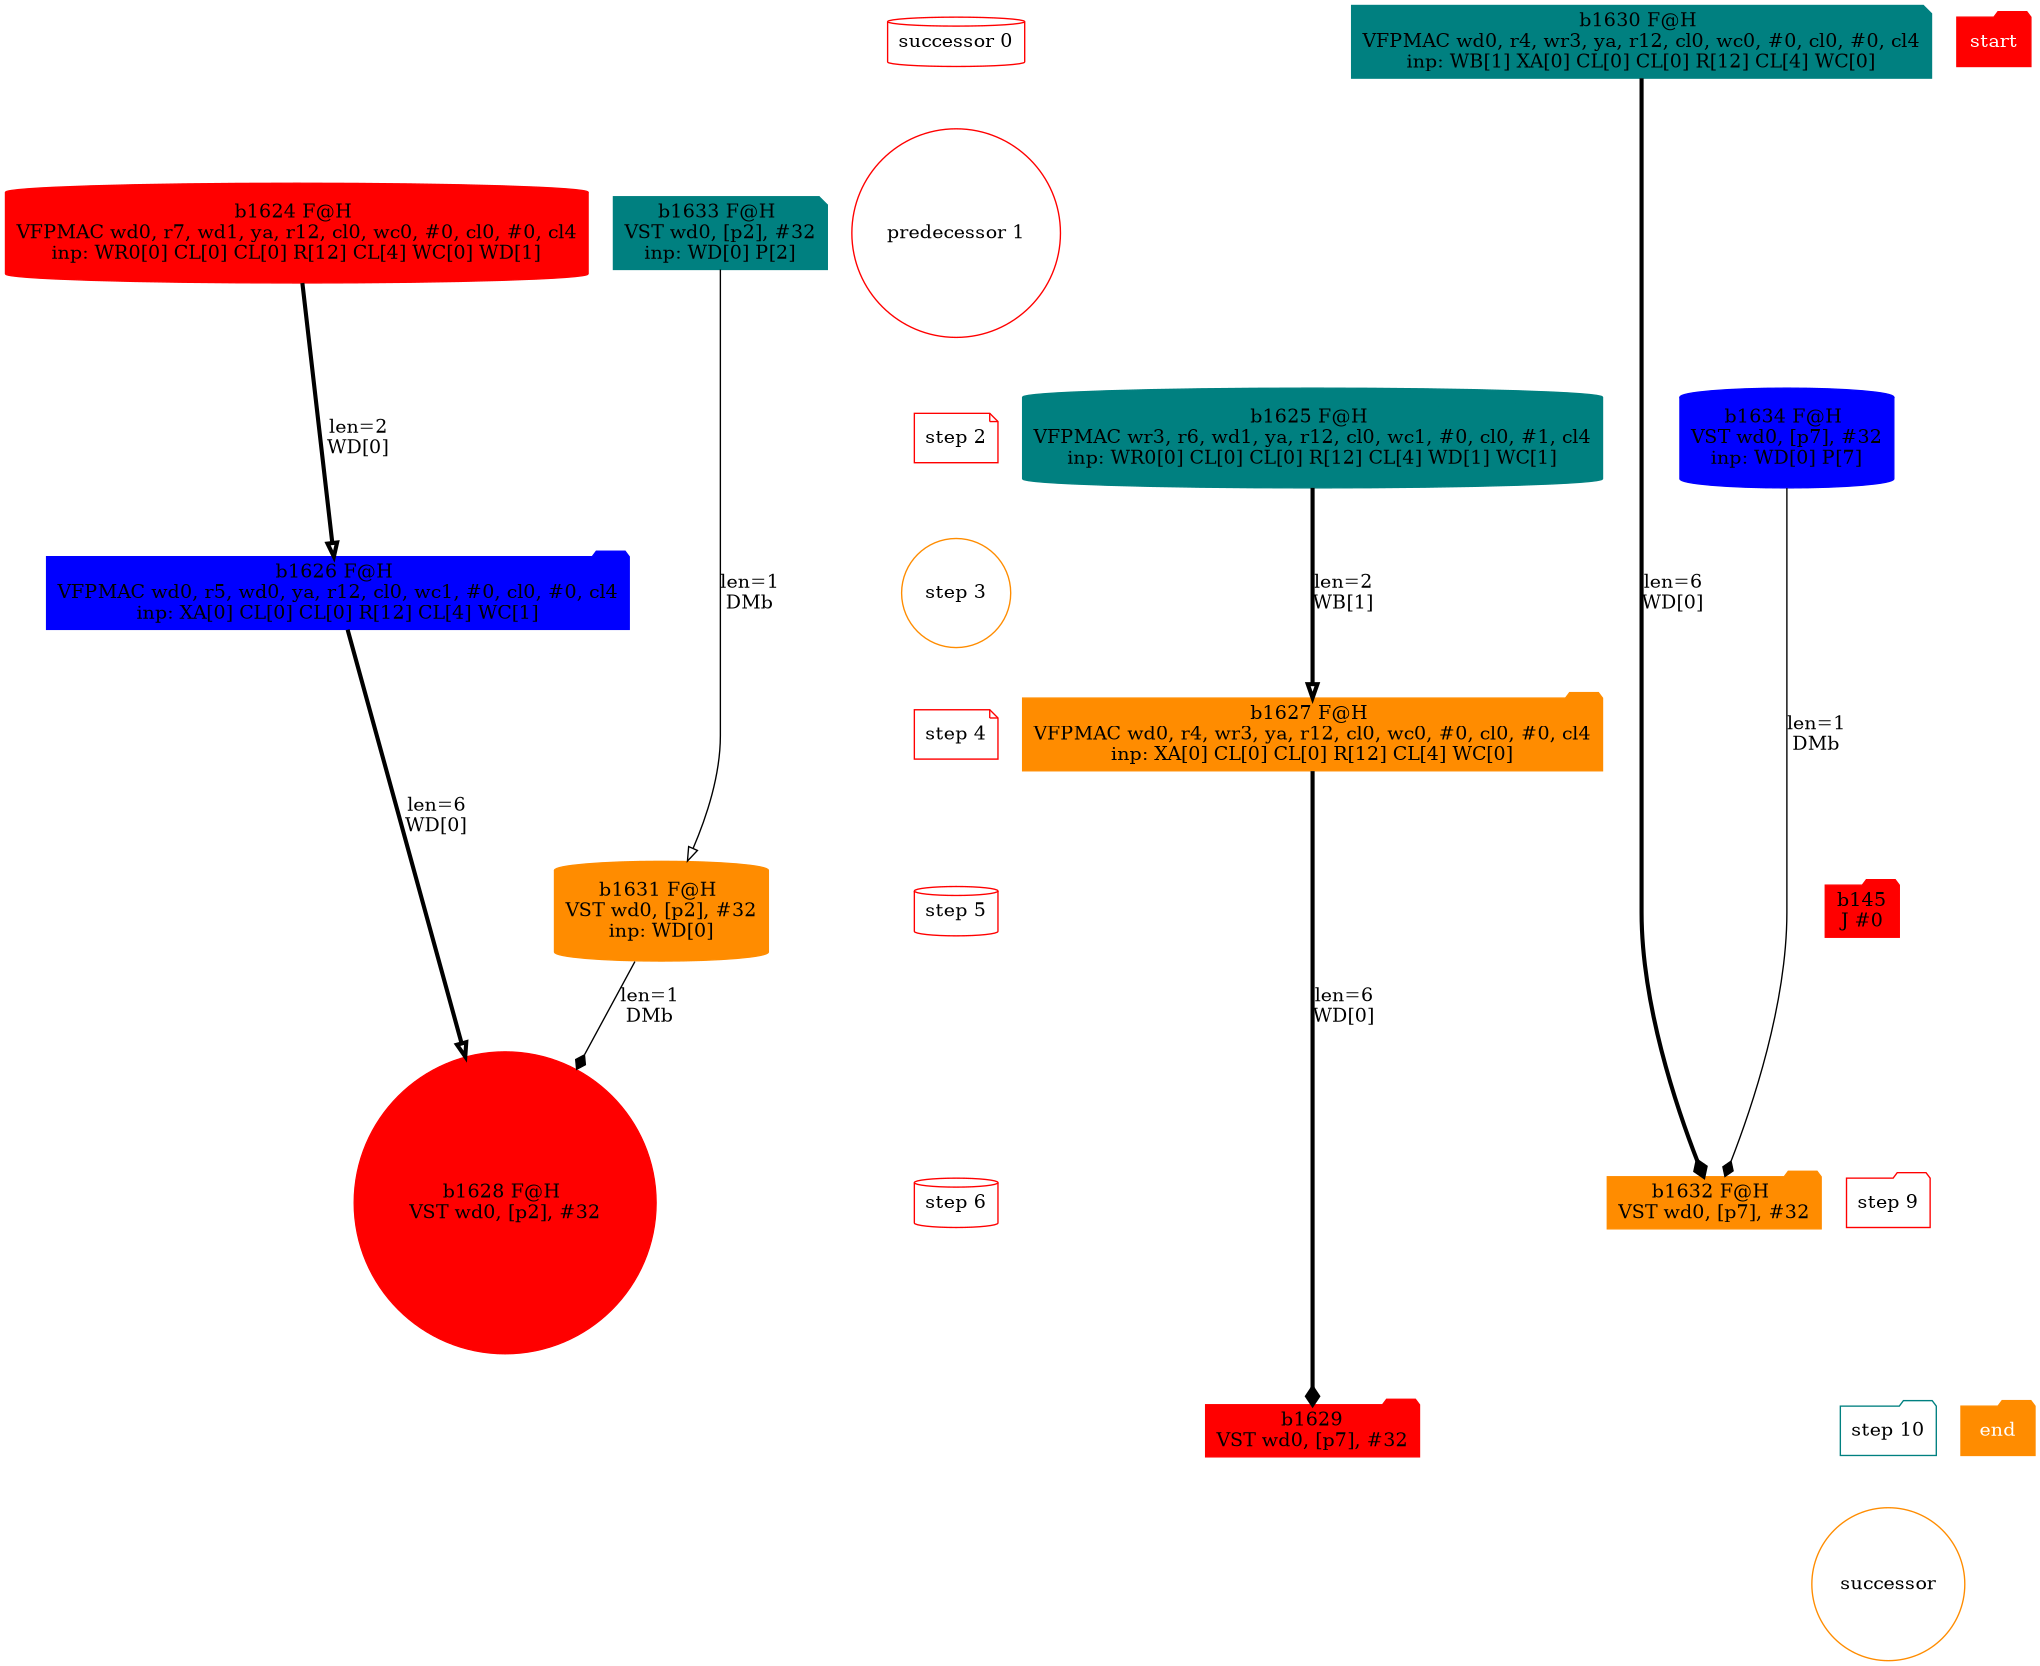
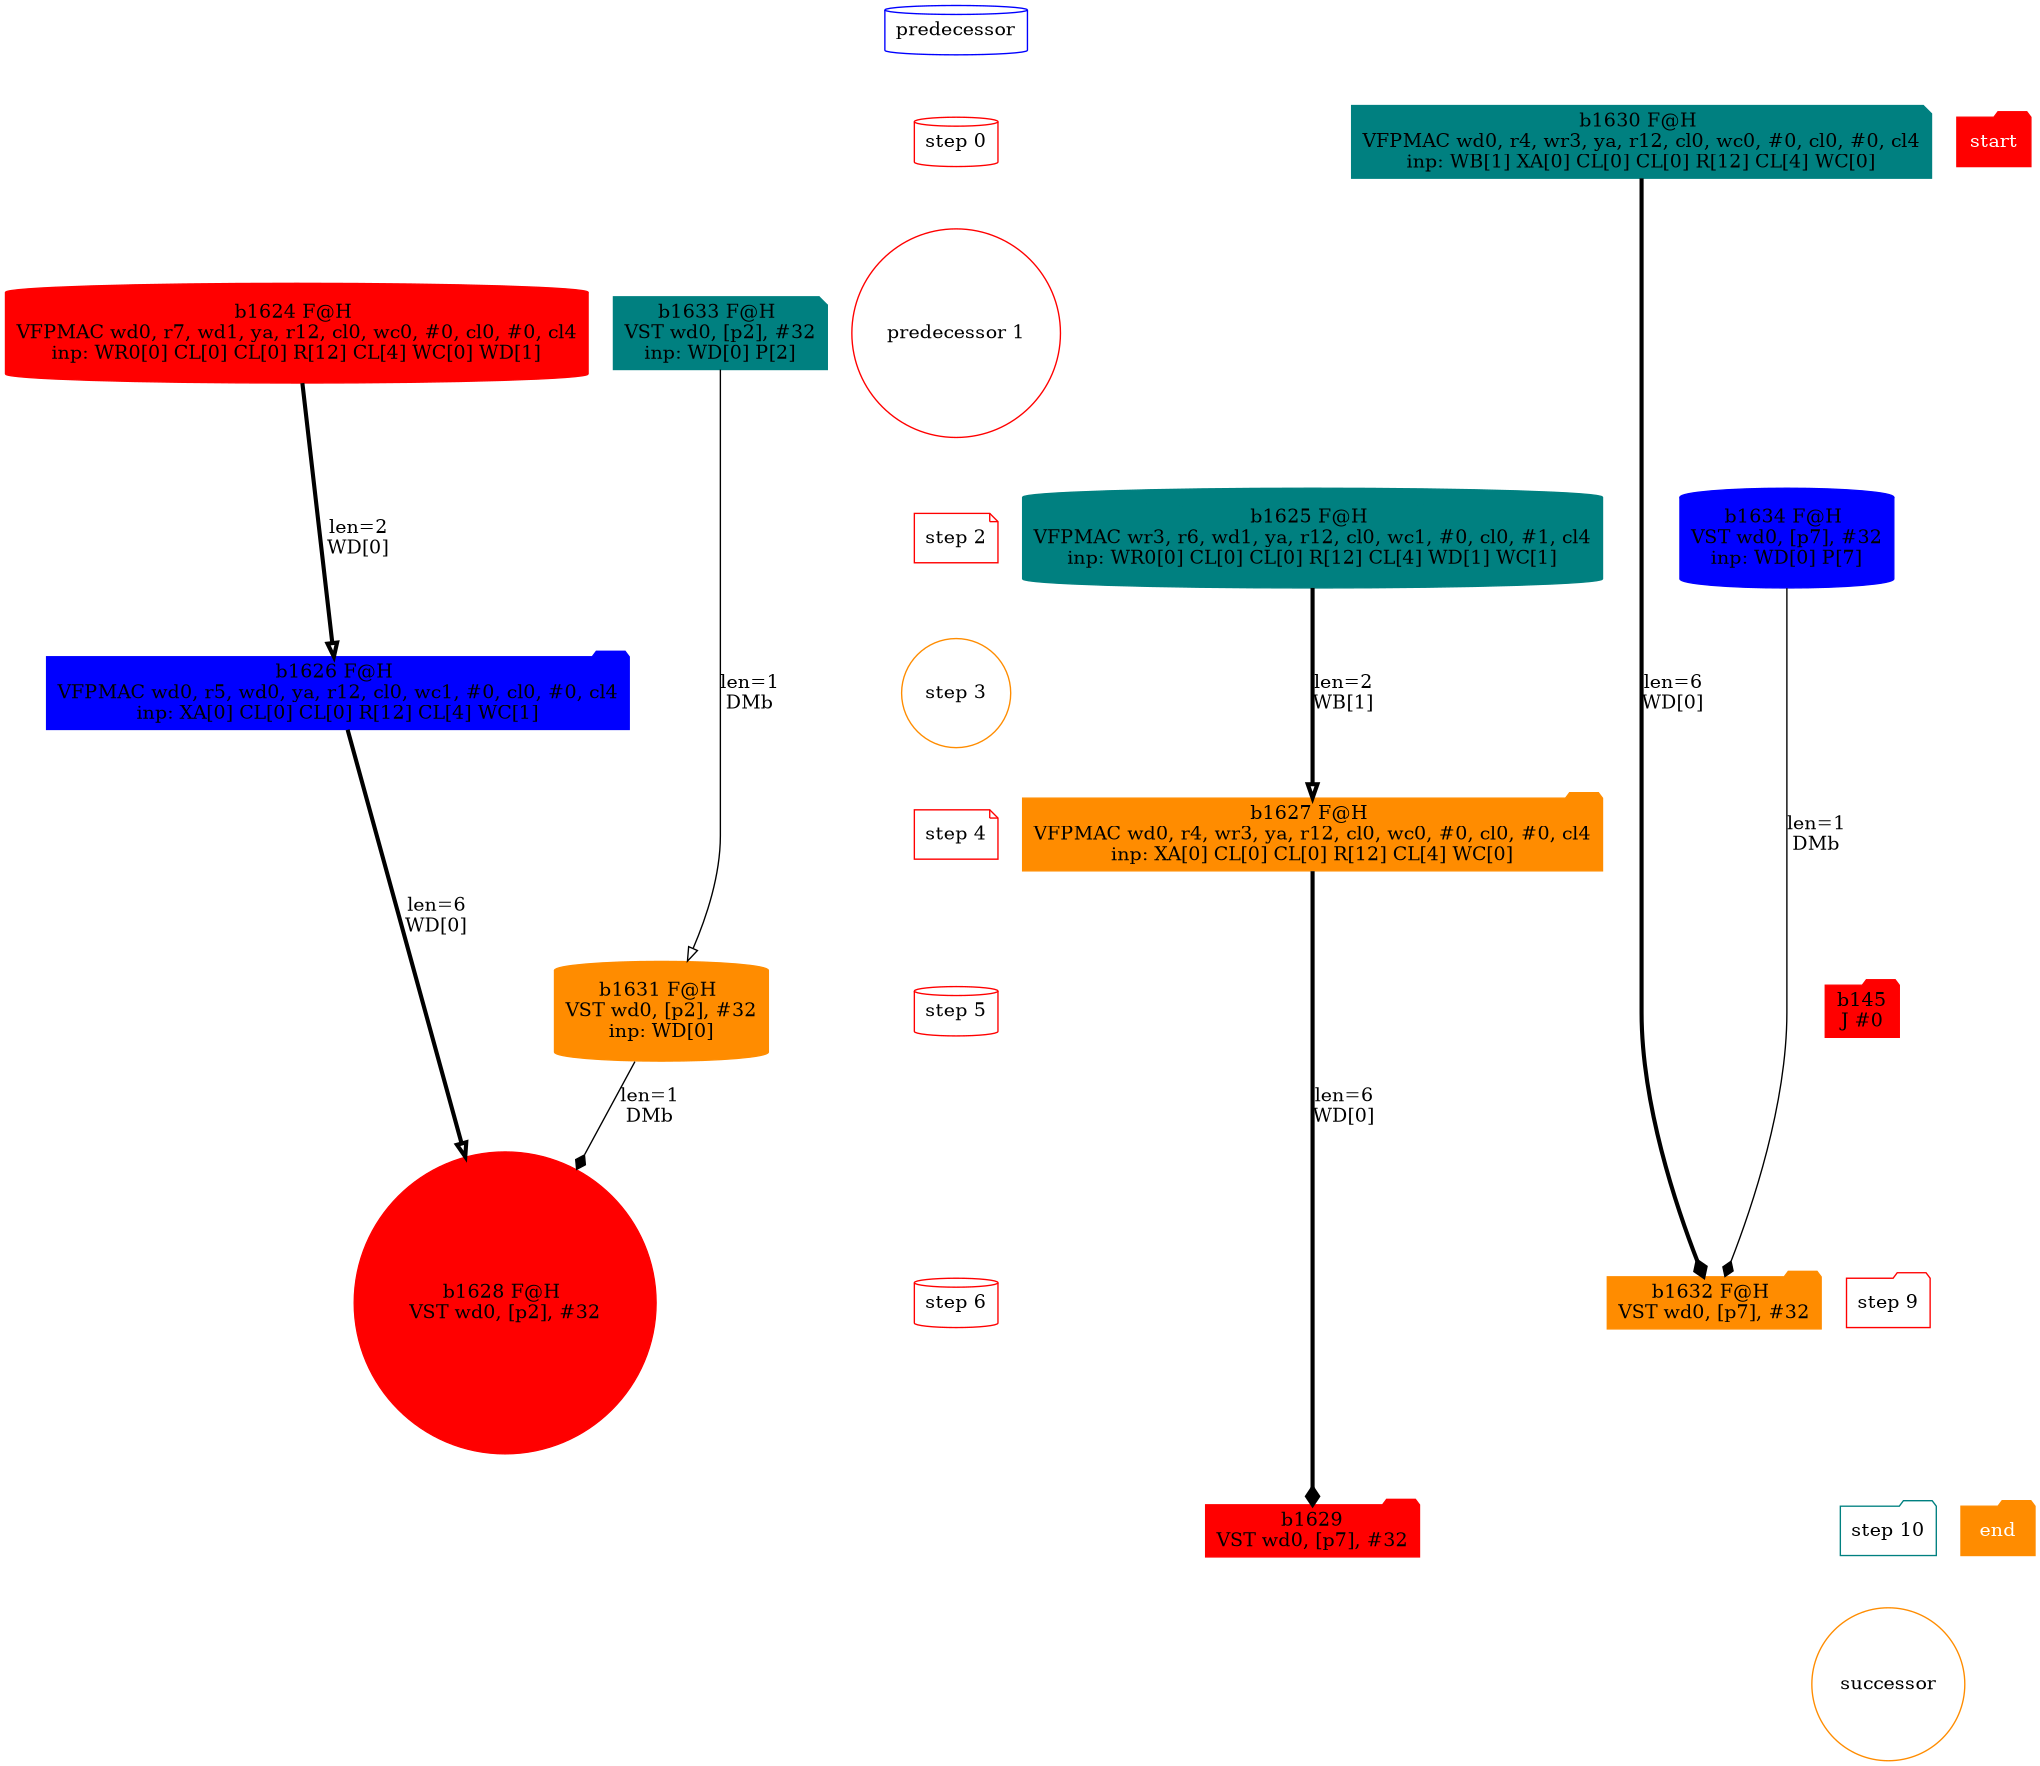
node "predecessor": added
node "successor 0": label "successor 0" -> "step 0"
